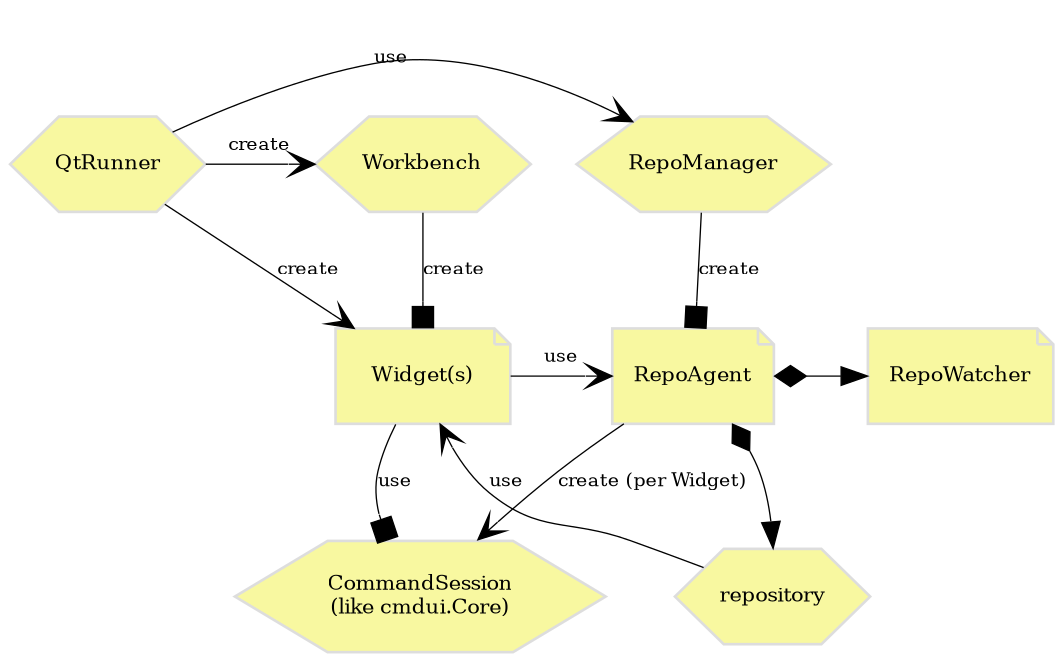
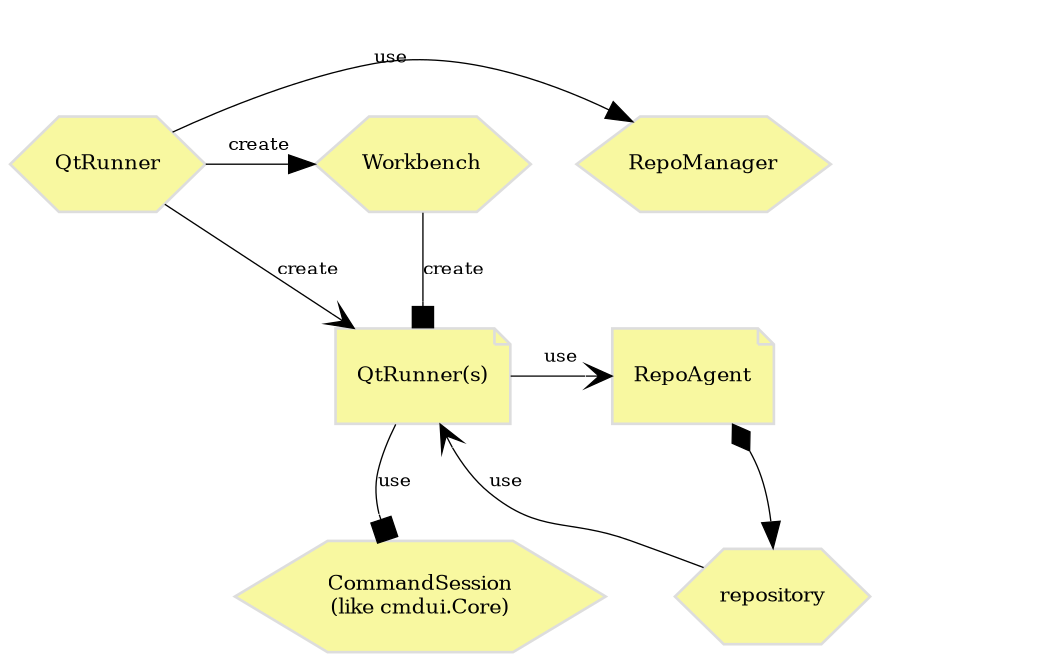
edge "QtRunner" -> "RepoManager": arrowhead vee -> normal
edge "QtRunner" -> "Workbench": arrowhead vee -> normal
edge "RepoManager" -> "RepoAgent": removed, label "create"
node "Widget(s)": label "Widget(s)" -> "QtRunner(s)"
node "RepoWatcher": removed
edge "RepoAgent" -> "CommandSession (like cmdui.Core)": removed, label "create (per Widget)"
